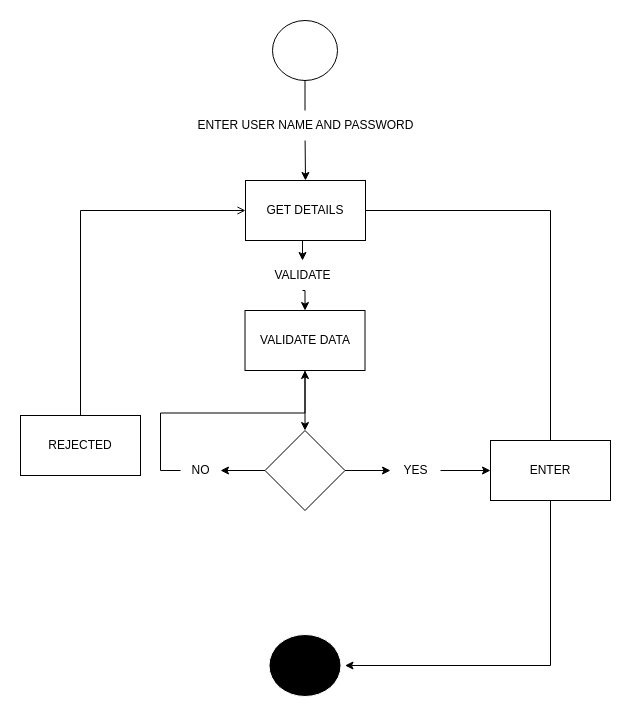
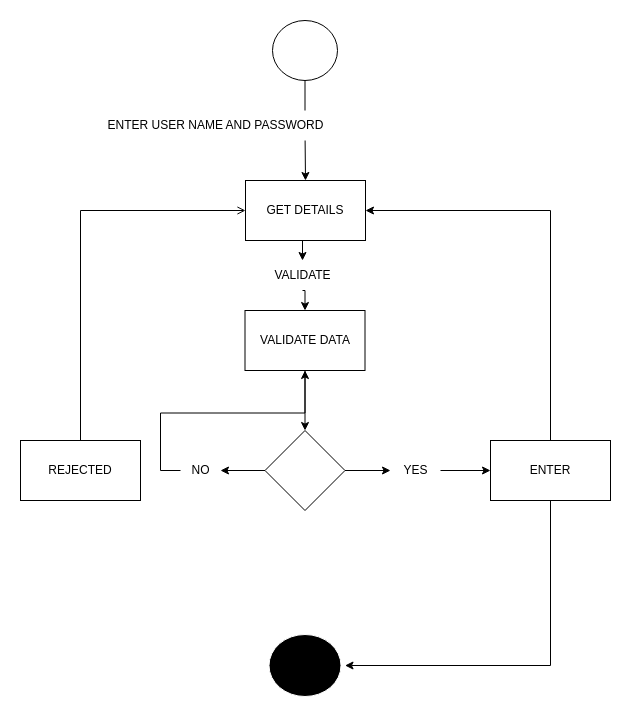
node "ENTER USER NAME AND PASSWORD": moved (306, 126) -> (216, 126)
edge "GET DETAILS" -- "ENTER": arrowhead none -> classic
node "REJECTED": moved (81, 446) -> (81, 471)
